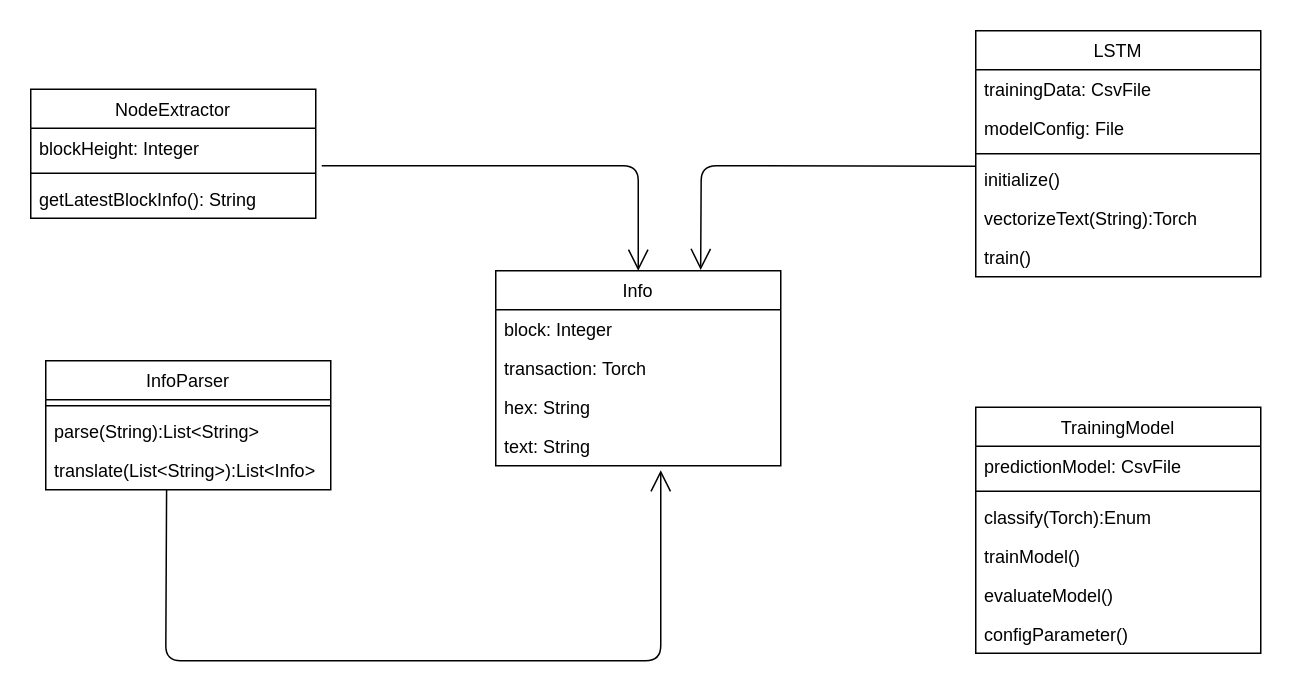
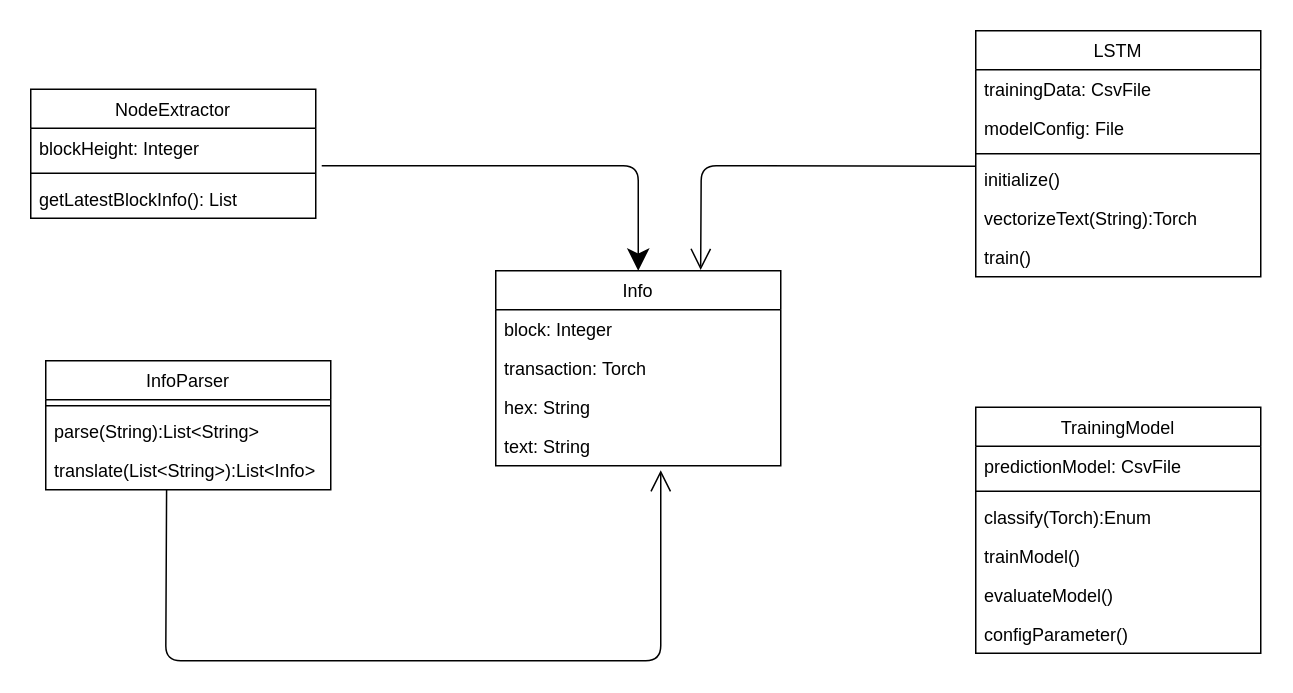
node "getLatestBlockInfo(): String": label "getLatestBlockInfo(): String" -> "getLatestBlockInfo(): List"
edge "blockHeight: Integer" -> "Info": arrowhead open -> classic
